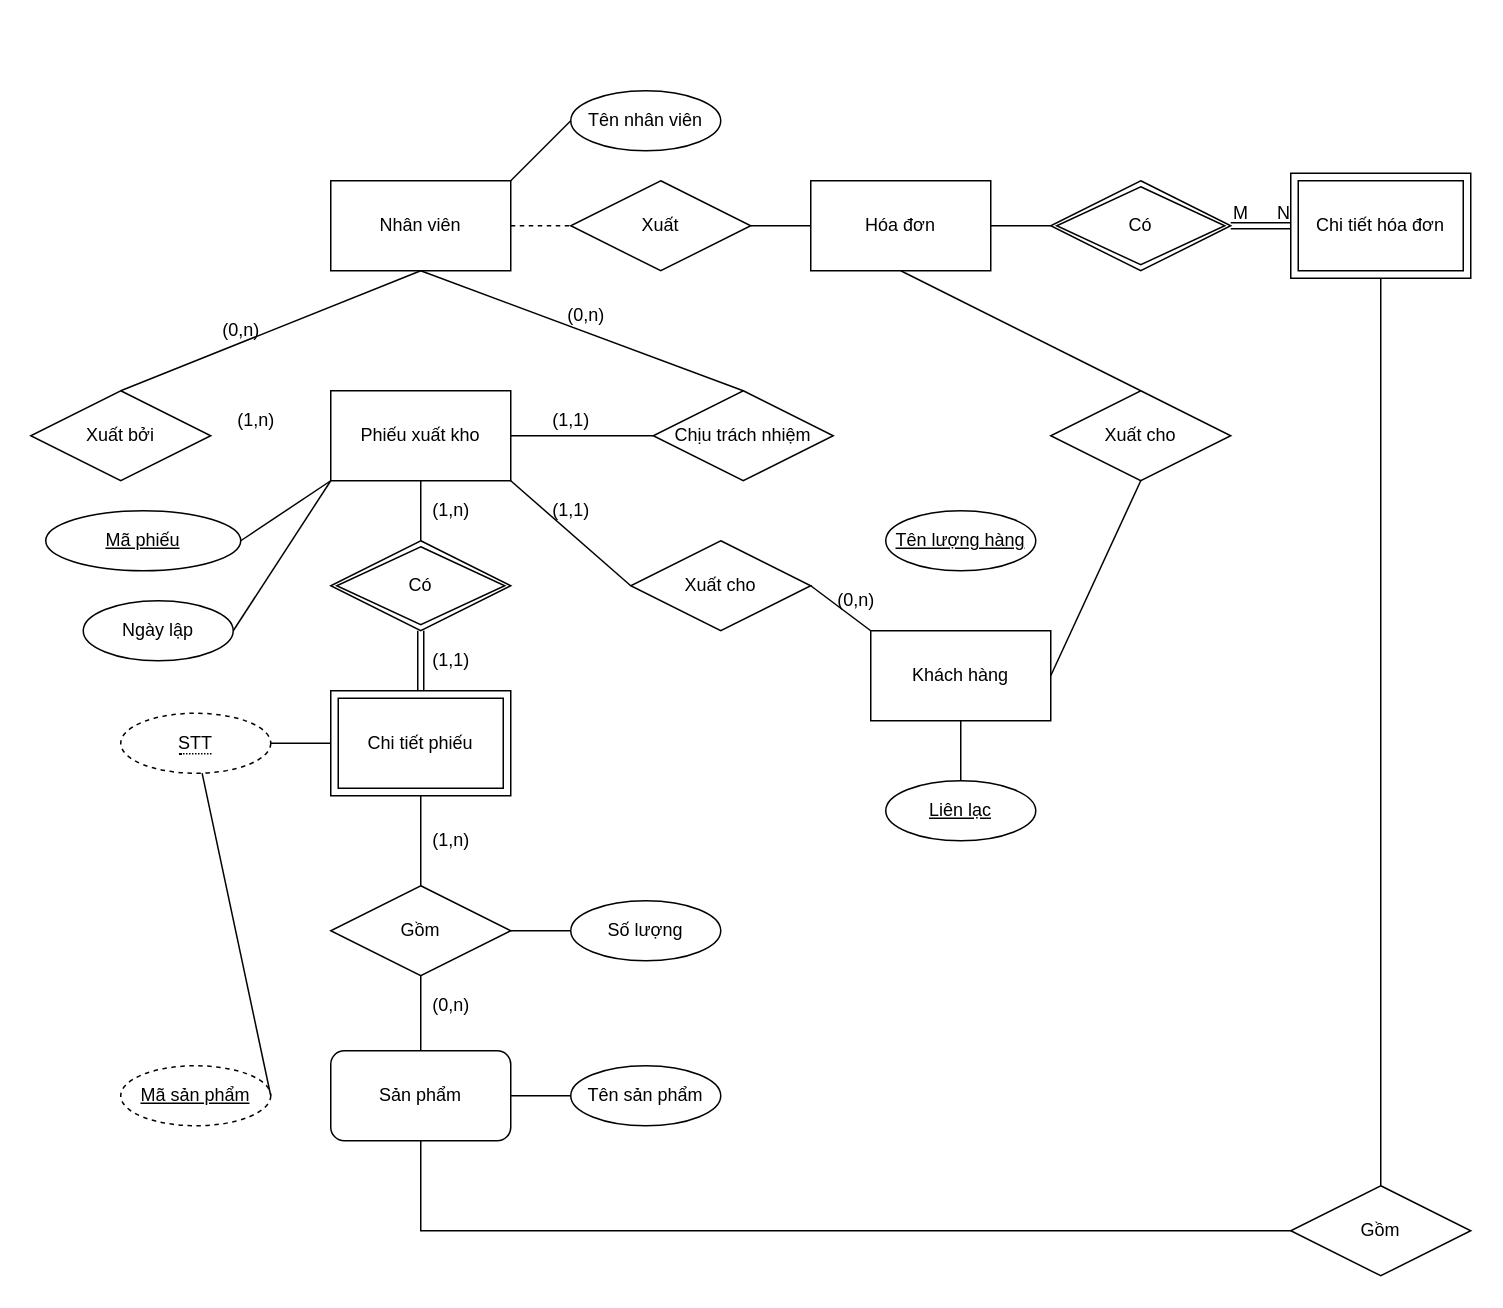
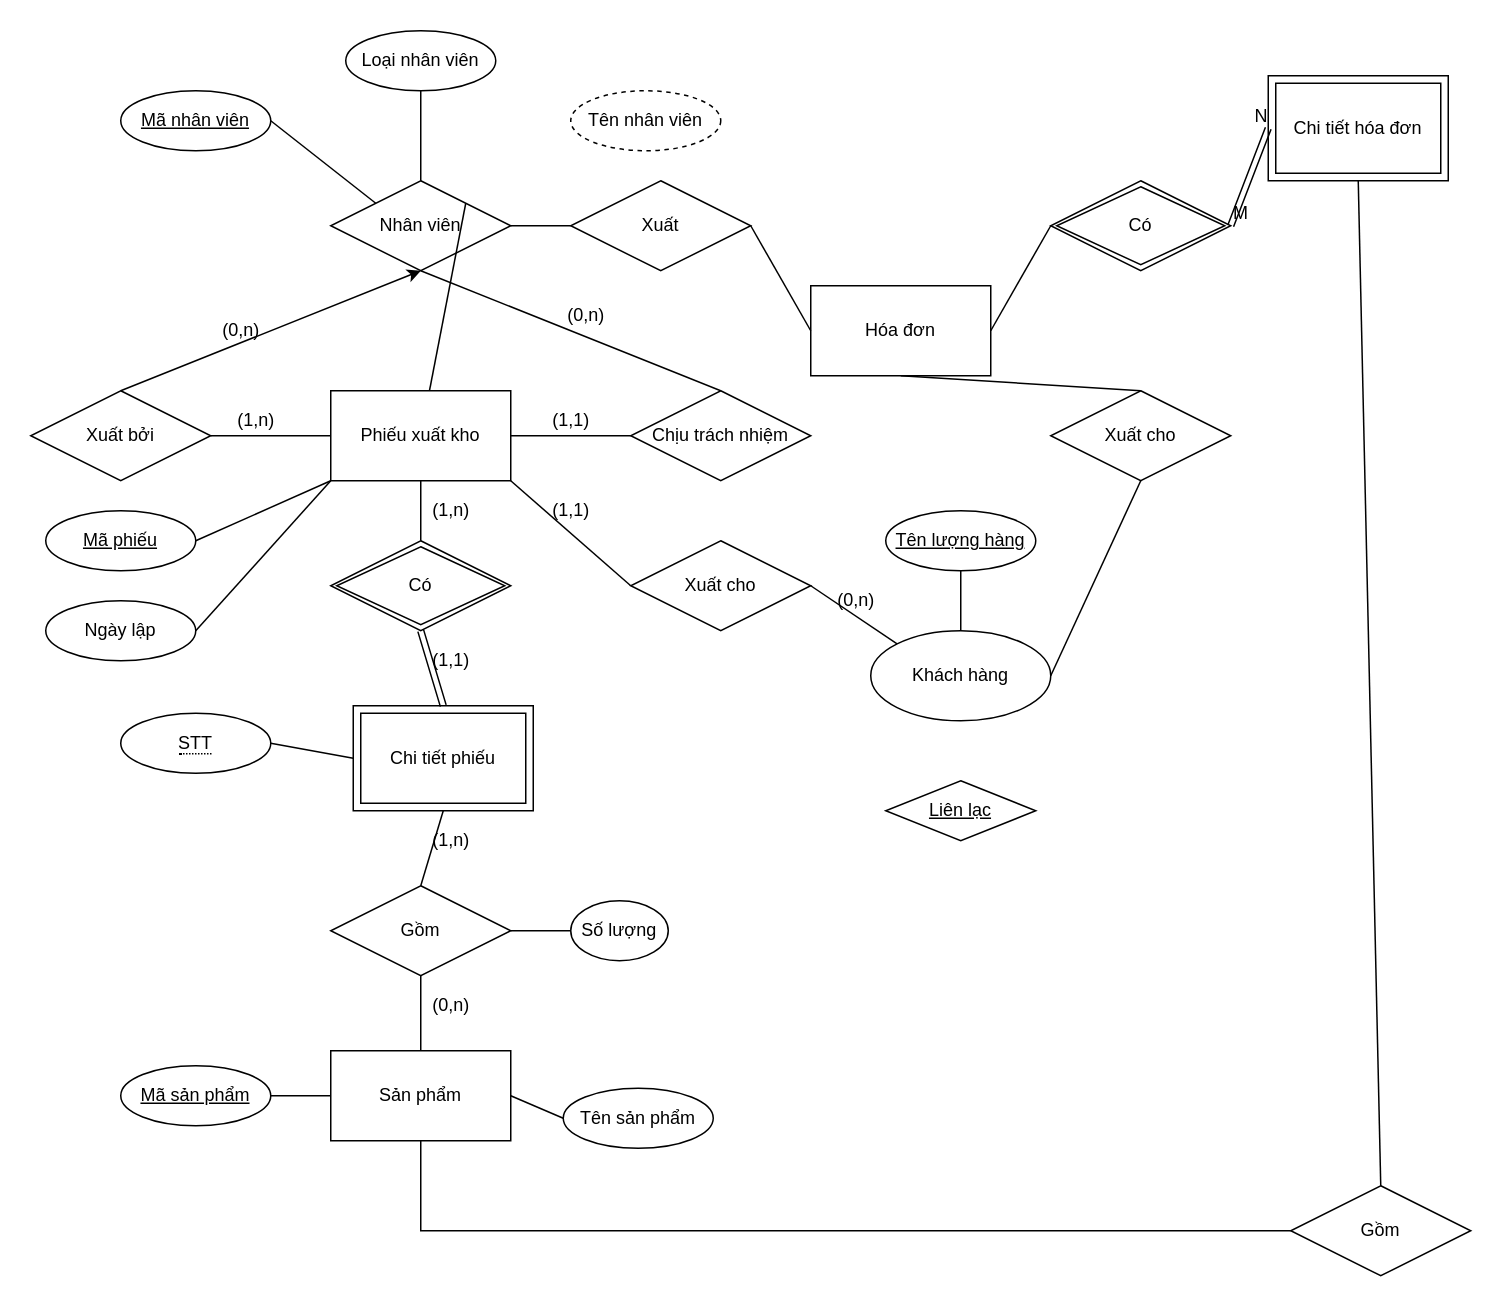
node "Loại nhân viên": added
node "Mã nhân viên": added
node "Tên nhân viên": style solid -> dashed
edge "Loại nhân viên" -- "Nhân viên": added
edge "Tên nhân viên" -- "Nhân viên": now "Phiếu xuất kho" -- "Nhân viên"
edge "Mã nhân viên" -- "Nhân viên": added
node "Nhân viên": shape rectangle -> diamond
edge "Nhân viên" -- "Xuất": style dashed -> solid
node "Hóa đơn": moved (901, 226) -> (901, 331)
node "Chi tiết hóa đơn": moved (1381, 226) -> (1358, 128)
edge "Nhân viên" -- "Xuất bởi": arrowhead none -> classic
edge "Xuất bởi" -- "Phiếu xuất kho": added
node "Chịu trách nhiệm": moved (743, 436) -> (721, 436)
node "Mã phiếu": size 195x60 -> 150x60
edge "Tên lượng hàng" -- "Khách hàng": added
node "Ngày lập": moved (158, 631) -> (121, 631)
node "Khách hàng": shape rectangle -> ellipse
node "STT": style dashed -> solid
node "Chi tiết phiếu": moved (421, 743) -> (443, 758)
edge "Khách hàng" -- "Liên lạc": removed
node "Liên lạc": shape ellipse -> diamond
node "Số lượng": size 150x60 -> 98x60
edge "STT" -- "Mã sản phẩm": now "Sản phẩm" -- "Mã sản phẩm"
node "Mã sản phẩm": style dashed -> solid
node "Sản phẩm": shape rounded rectangle -> rectangle
node "Tên sản phẩm": moved (646, 1096) -> (638, 1118)
